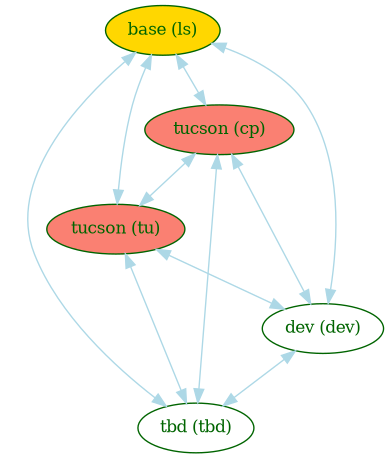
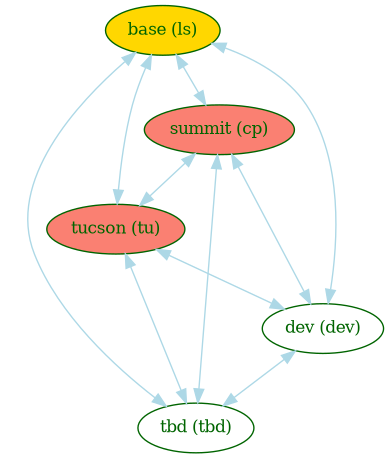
node "tucson (cp)": label "tucson (cp)" -> "summit (cp)"
